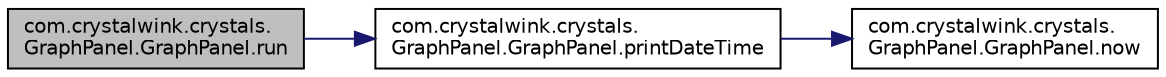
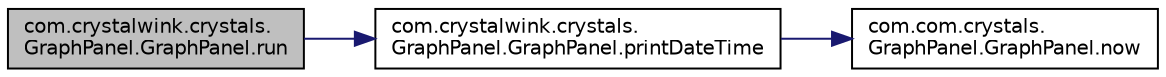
node "com.crystalwink.crystals. GraphPanel.GraphPanel.now": label "com.crystalwink.crystals. GraphPanel.GraphPanel.now" -> "com.com.crystals. GraphPanel.GraphPanel.now"
